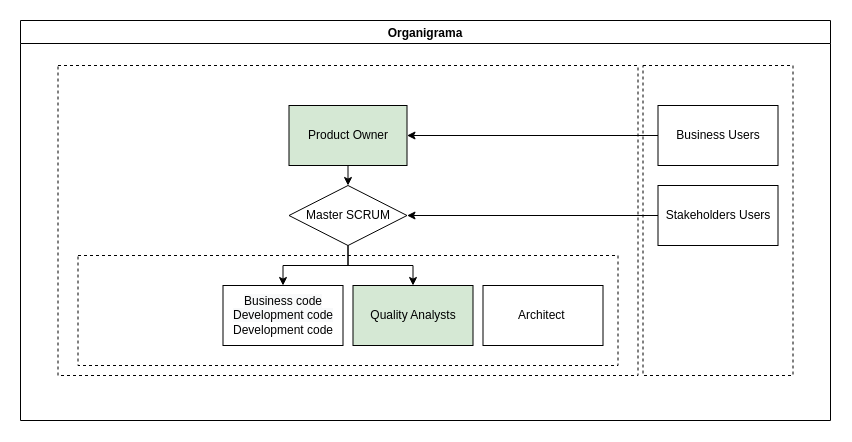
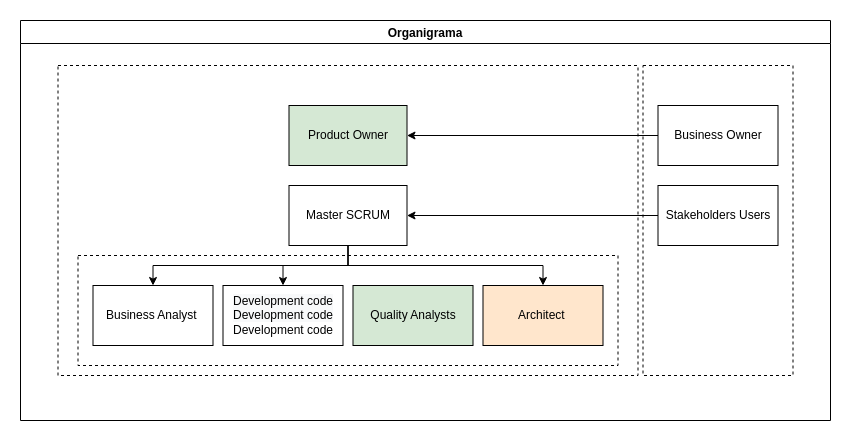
node "Business Users": label "Business Users" -> "Business Owner"
edge "Product Owner" -> "Master SCRUM": removed
node "Master SCRUM": shape diamond -> rectangle
edge "Master SCRUM" -> "Business Analyst": added
edge "Master SCRUM" -> "Architect": added
edge "Master SCRUM" -> "Quality Analysts": removed
node "Business Analyst": added
node "Business code Development code Development code": label "Business code Development code Development code" -> "Development code Development code Development code"
node "Architect": fillcolor #ffffff -> #ffe6cc
